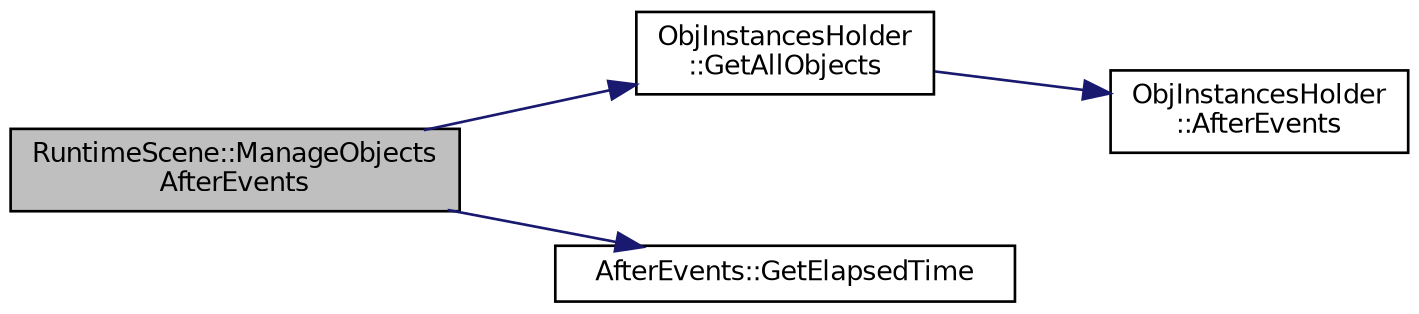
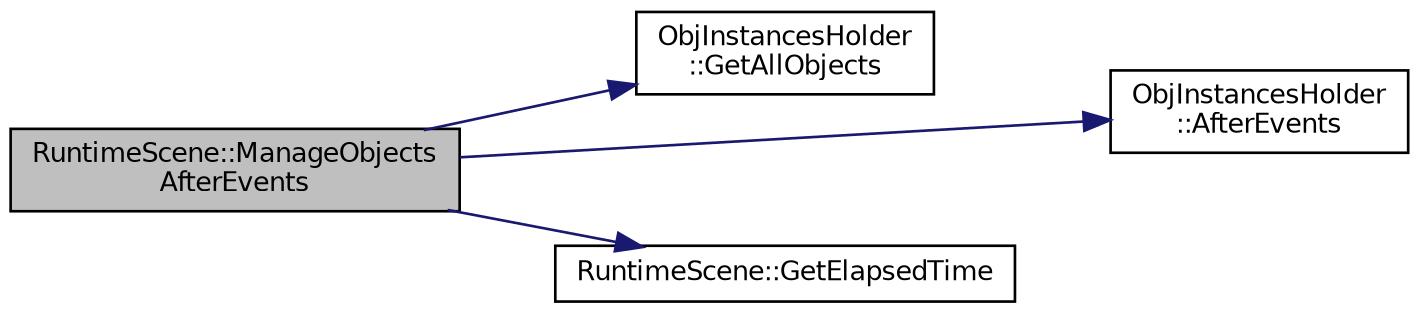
edge "ObjInstancesHolder ::GetAllObjects" -> "ObjInstancesHolder ::AfterEvents": now "RuntimeScene::ManageObjects AfterEvents" -> "ObjInstancesHolder ::AfterEvents"
node "AfterEvents::GetElapsedTime": label "AfterEvents::GetElapsedTime" -> "RuntimeScene::GetElapsedTime"
